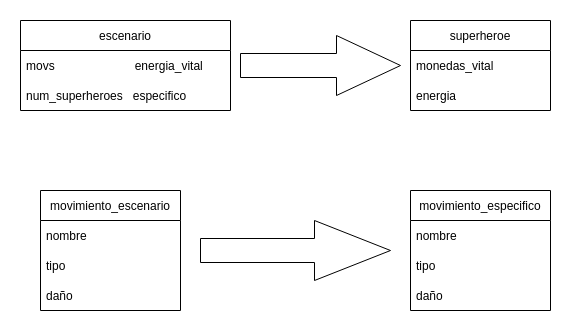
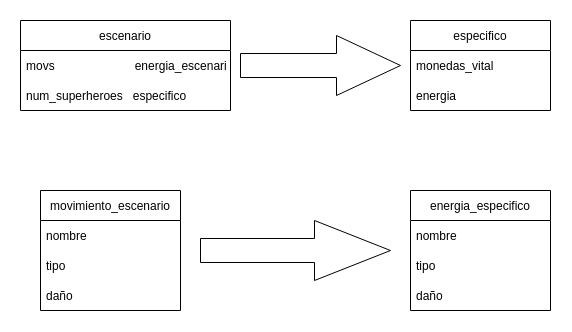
node "superheroe": label "superheroe" -> "especifico"
node "movs energia_vital": label "movs energia_vital" -> "movs energia_escenario"
node "movimiento_especifico": label "movimiento_especifico" -> "energia_especifico"
